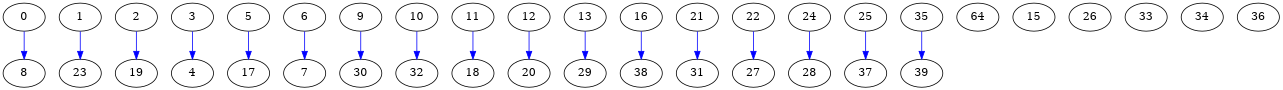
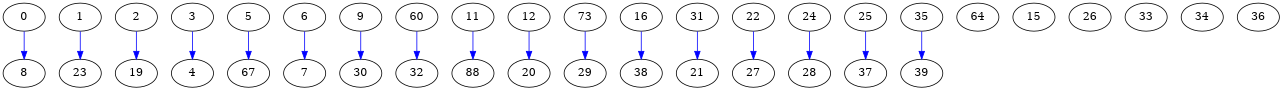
node "10": label "10" -> "60"
node "13": label "13" -> "73"
edge "21" -> "31": reversed
node "17": label "17" -> "67"
node "18": label "18" -> "88"
